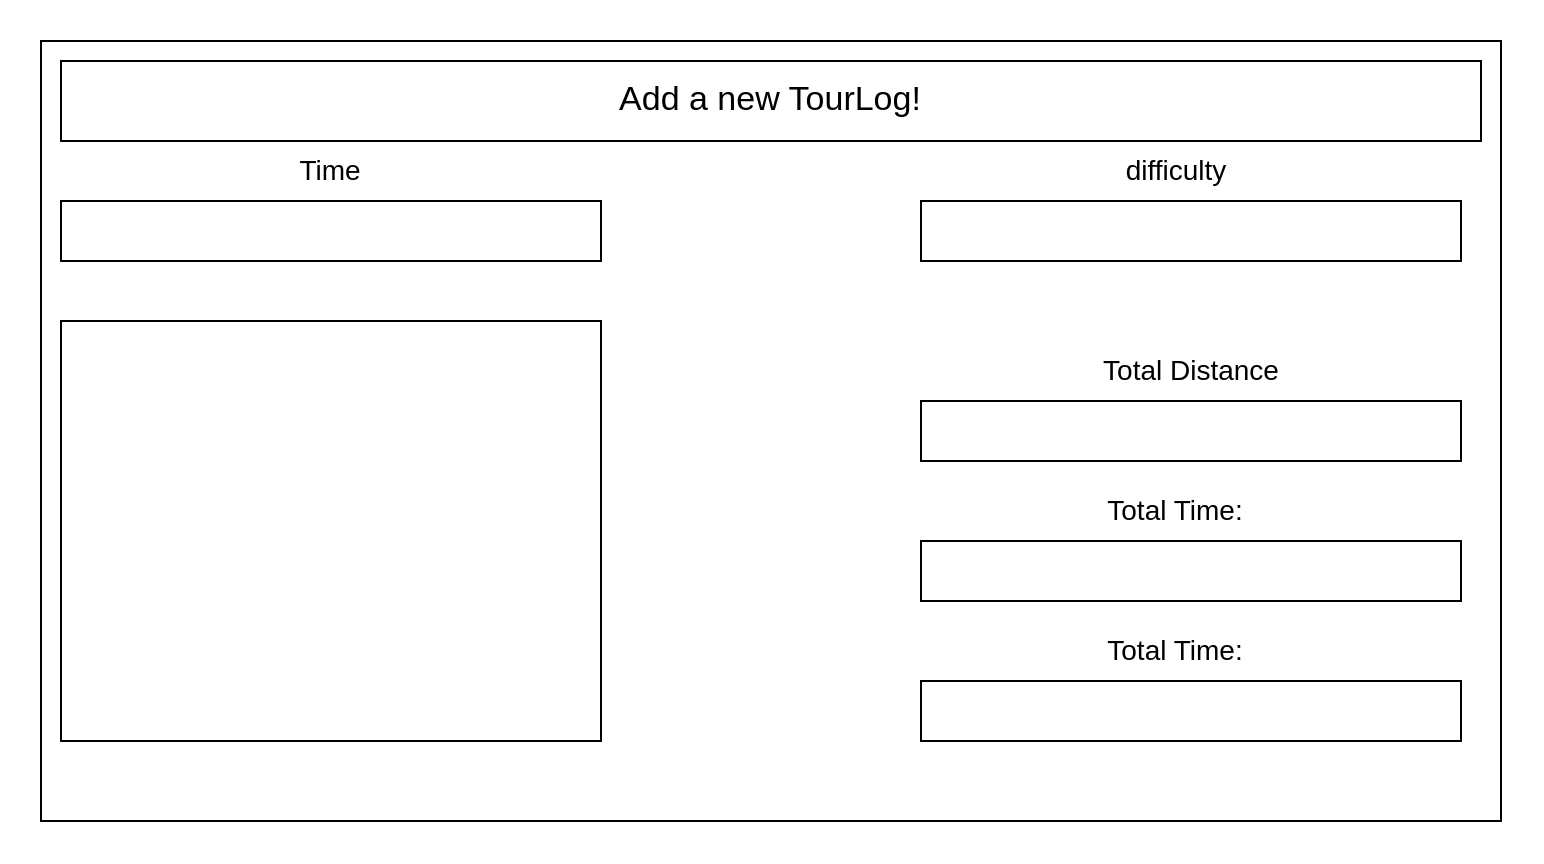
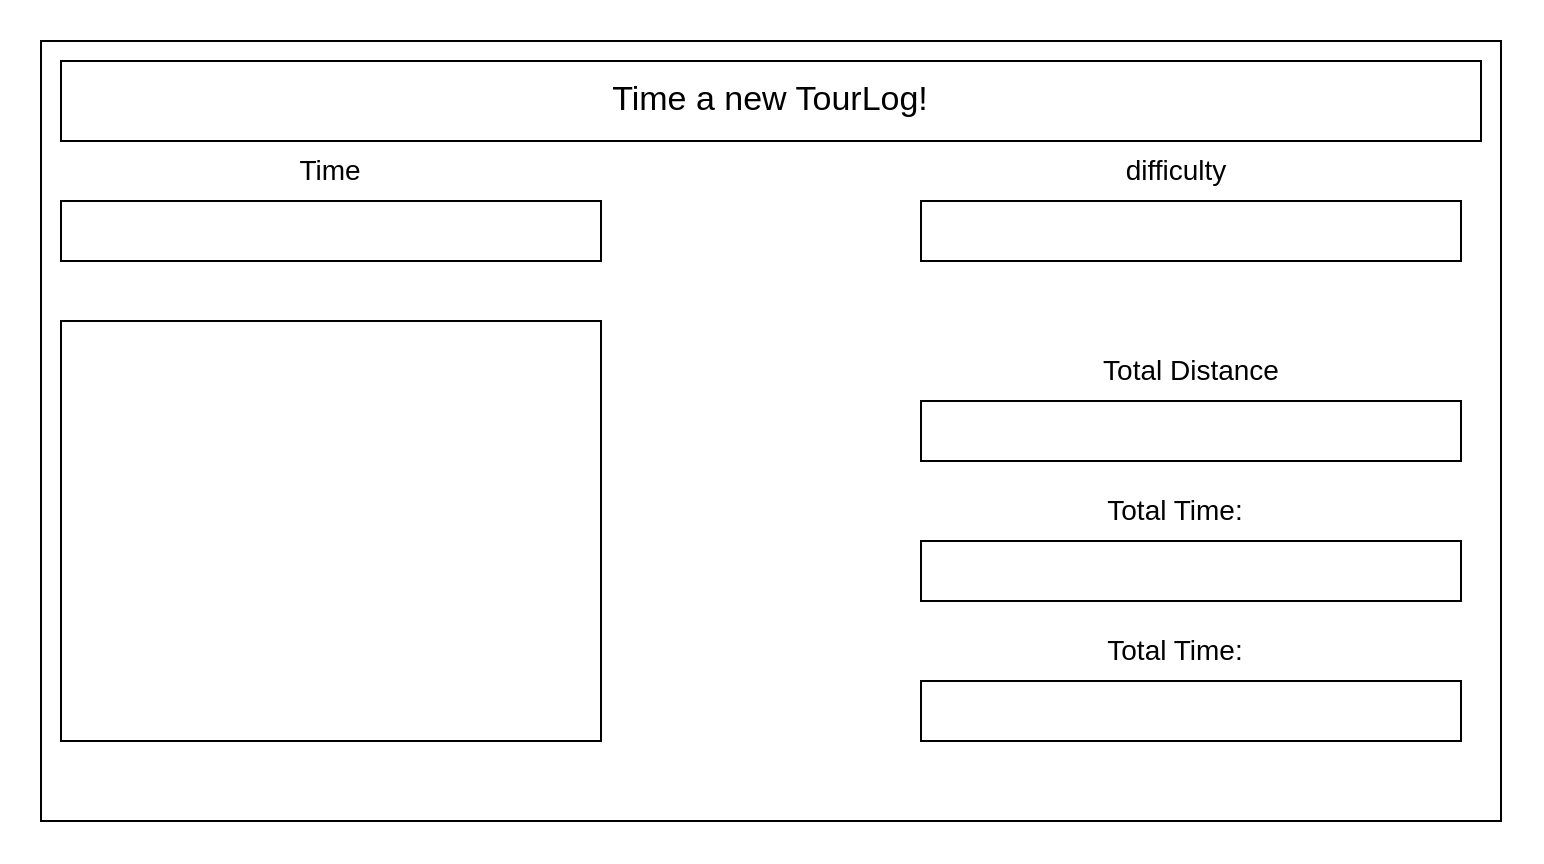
node "Add a new TourLog!": label "Add a new TourLog!" -> "Time a new TourLog!"
